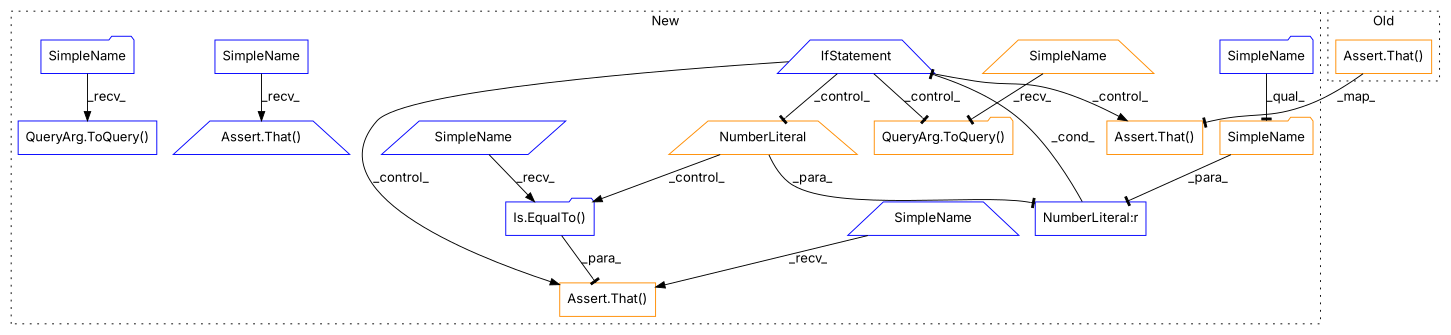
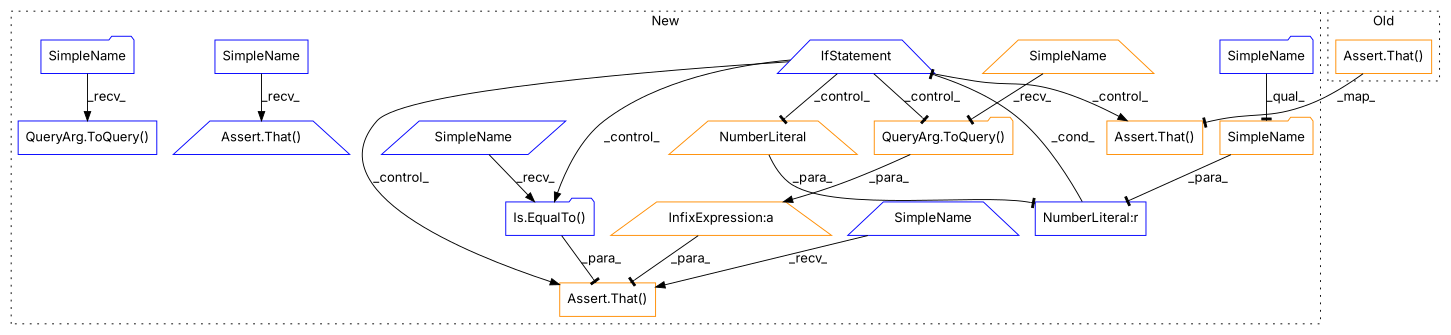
edge "NumberLiteral" -> "Is.EqualTo()": now "IfStatement" -> "Is.EqualTo()"
node "InfixExpression:a": added
